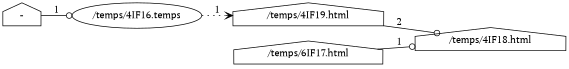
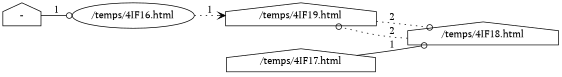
node "/temps/4IF16.temps": label "/temps/4IF16.temps" -> "/temps/4IF16.html"
edge "/temps/4IF19.html" -> "/temps/4IF18.html": style solid -> dotted
edge "/temps/4IF18.html" -> "/temps/4IF19.html": added, label "2"
node "/temps/6IF17.html": label "/temps/6IF17.html" -> "/temps/4IF17.html"
